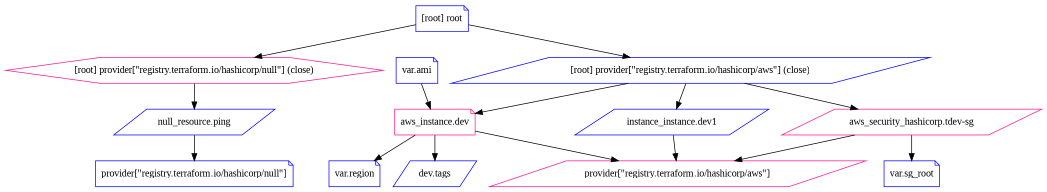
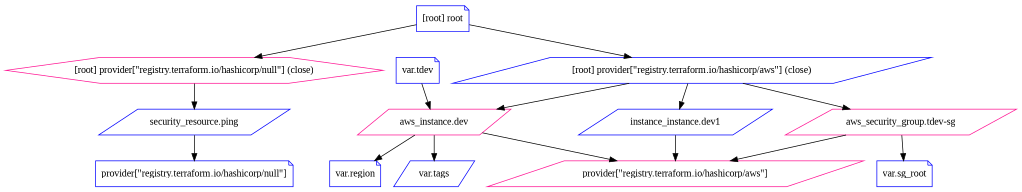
node "var.ami": label "var.ami" -> "var.tdev"
node "null_resource.ping": label "null_resource.ping" -> "security_resource.ping"
node "aws_instance.dev": shape note -> parallelogram
node "aws_security_hashicorp.tdev-sg": label "aws_security_hashicorp.tdev-sg" -> "aws_security_group.tdev-sg"
node "dev.tags": label "dev.tags" -> "var.tags"
